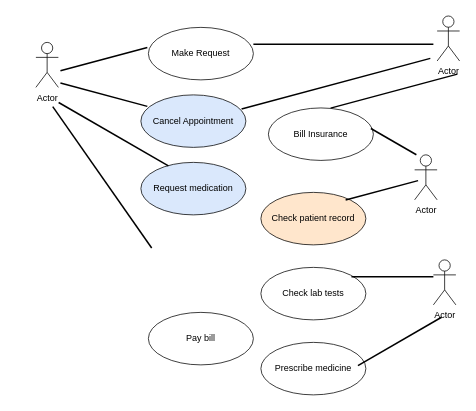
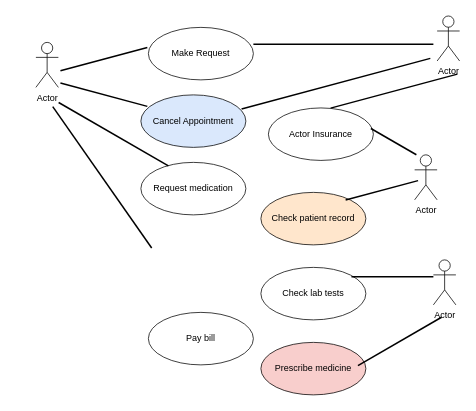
node "Bill Insurance": label "Bill Insurance" -> "Actor Insurance"
node "Request medication": fillcolor #dae8fc -> #ffffff
node "Prescribe medicine": fillcolor #ffffff -> #f8cecc
